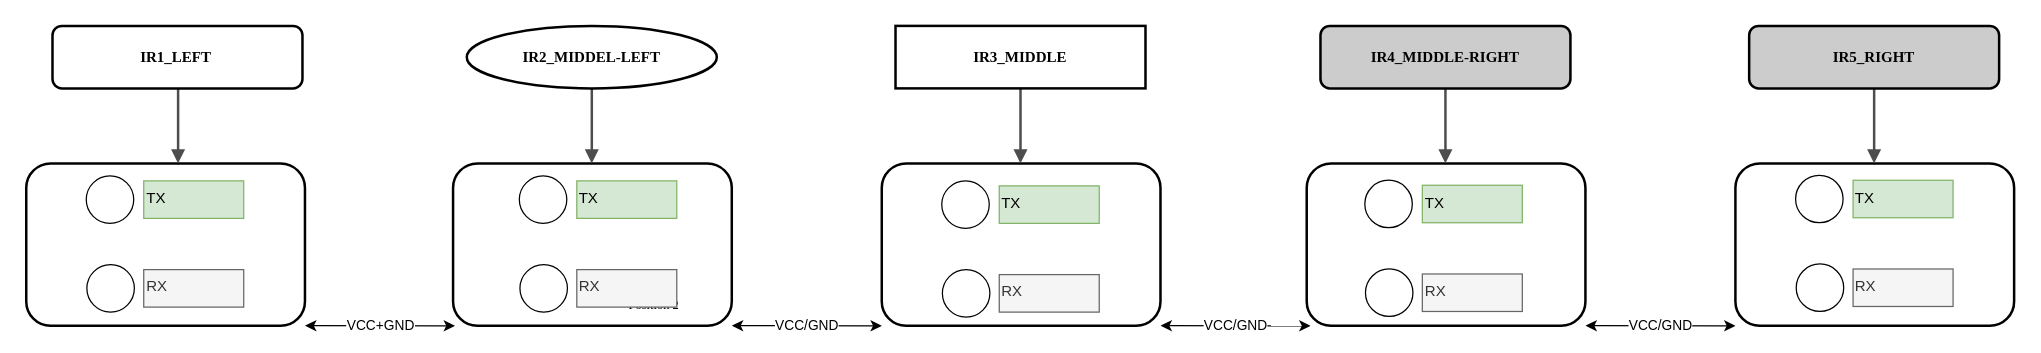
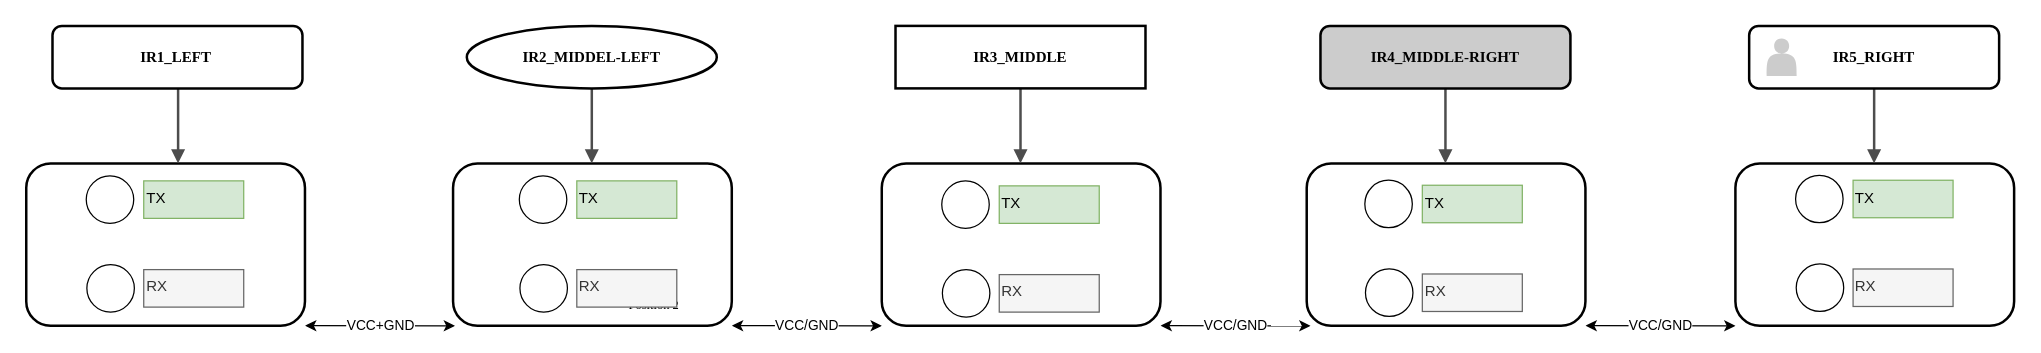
node "IR5_RIGHT": fillcolor #cccccc -> #ffffff
